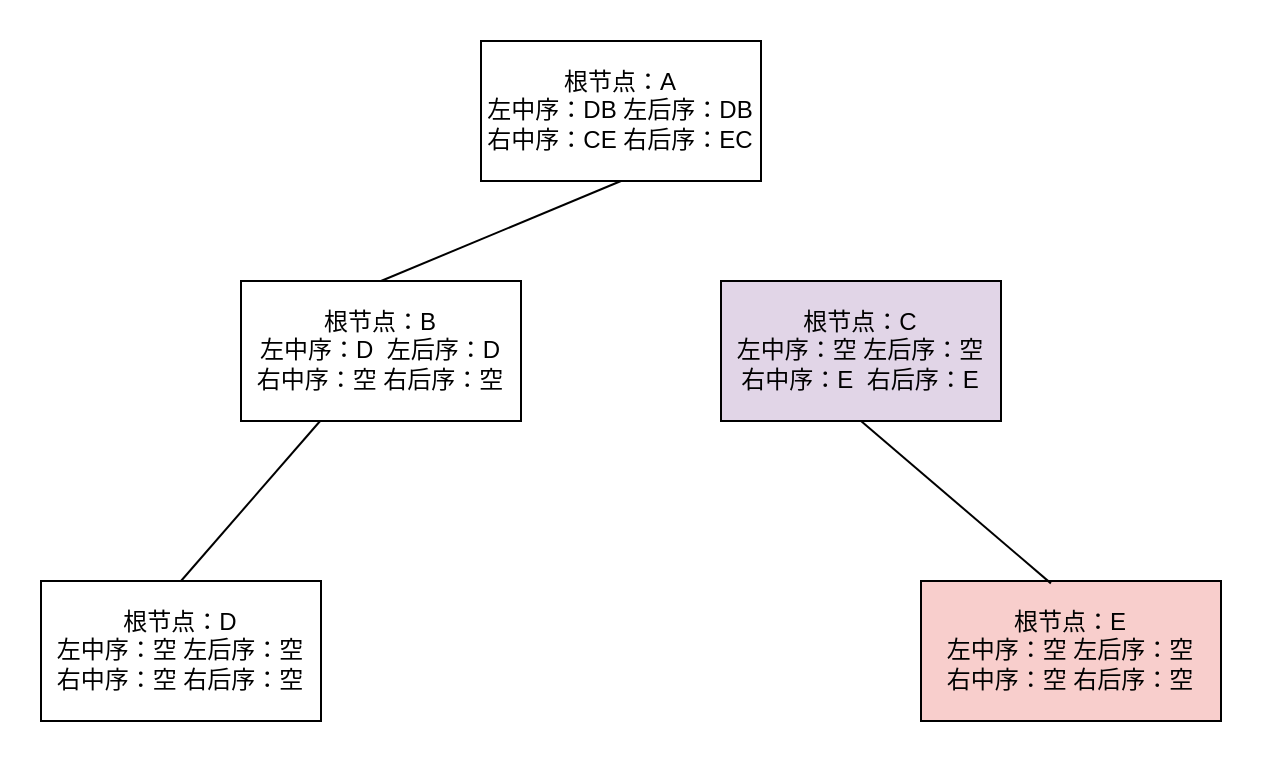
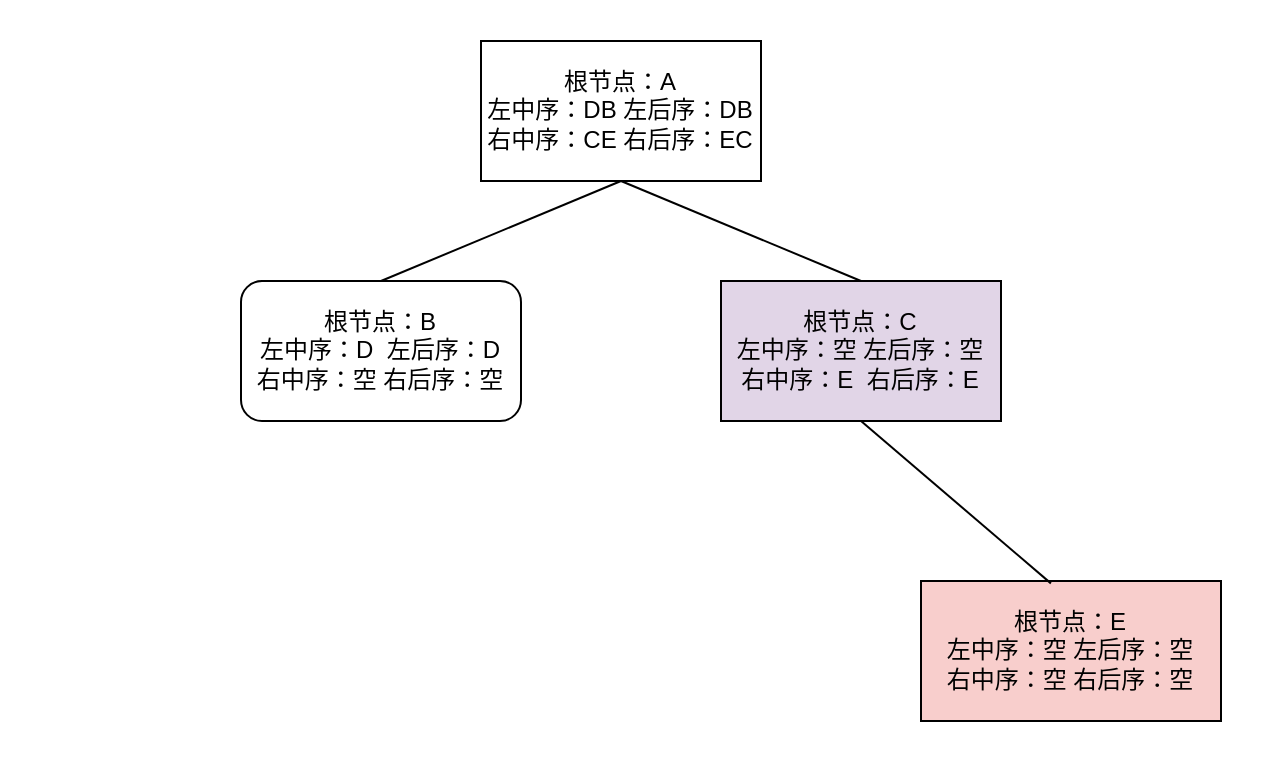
edge "根节点：A 左中序：DB 左后序：DB 右中序：CE 右后序：EC" -- "根节点：C 左中序：空 左后序：空右中序：E 右后序：E": added
node "根节点：B左中序：D 左后序：D右中序：空 右后序：空": shape rectangle -> rounded rectangle
edge "根节点：B左中序：D 左后序：D右中序：空 右后序：空" -- "根节点：D左中序：空 左后序：空右中序：空 右后序：空": removed
node "根节点：D左中序：空 左后序：空右中序：空 右后序：空": removed
